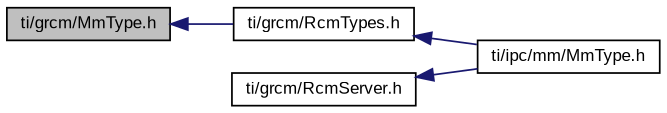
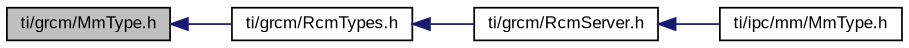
edge "ti/ipc/mm/MmType.h" -> "ti/grcm/RcmTypes.h": now "ti/grcm/RcmServer.h" -> "ti/grcm/RcmTypes.h"
